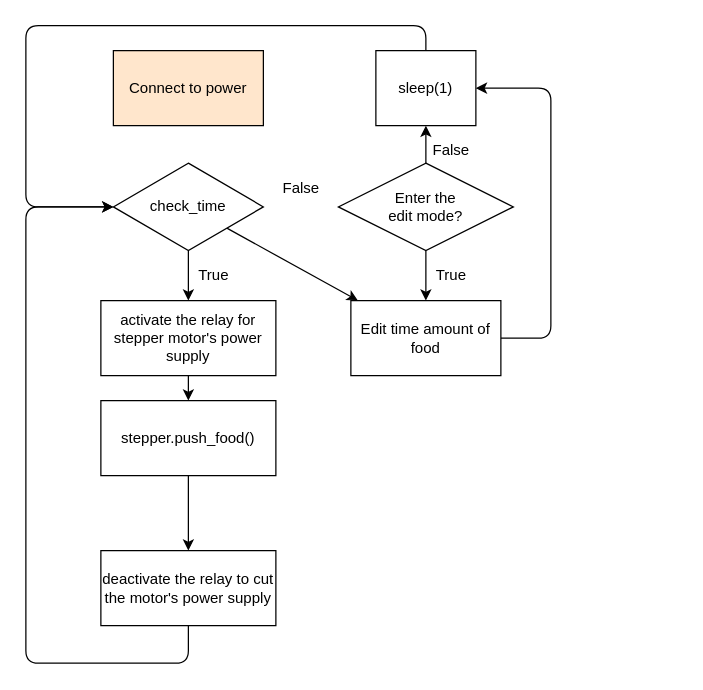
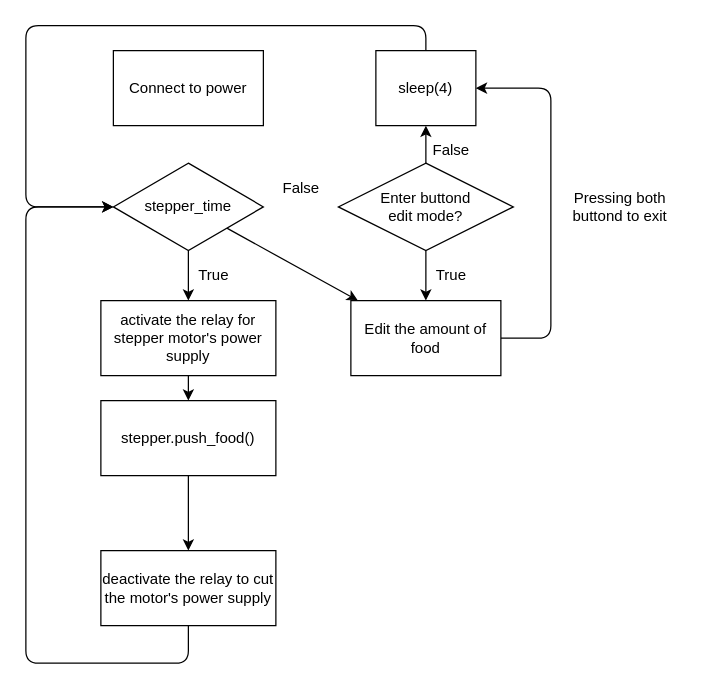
node "Connect to power": fillcolor #ffe6cc -> #ffffff
node "sleep(1)": label "sleep(1)" -> "sleep(4)"
node "check_time": label "check_time" -> "stepper_time"
node "Enter the edit mode?": label "Enter the edit mode?" -> "Enter buttond edit mode?"
node "Pressing both buttond to exit": added
node "Edit time amount of food": label "Edit time amount of food" -> "Edit the amount of food"
